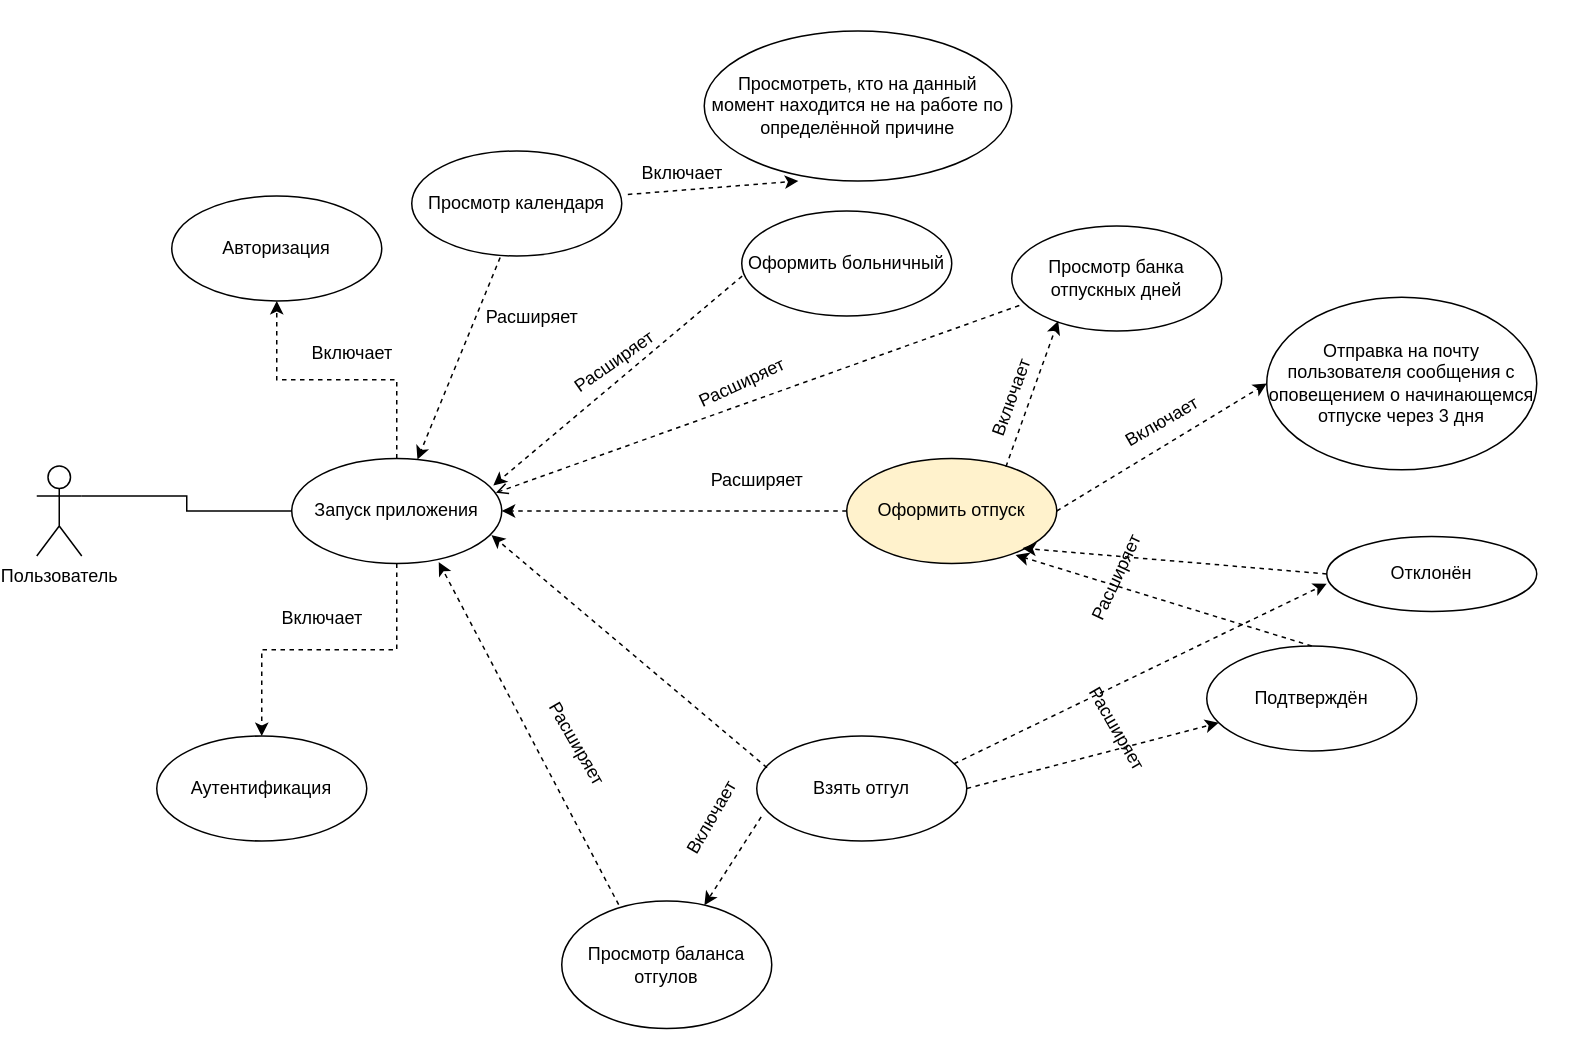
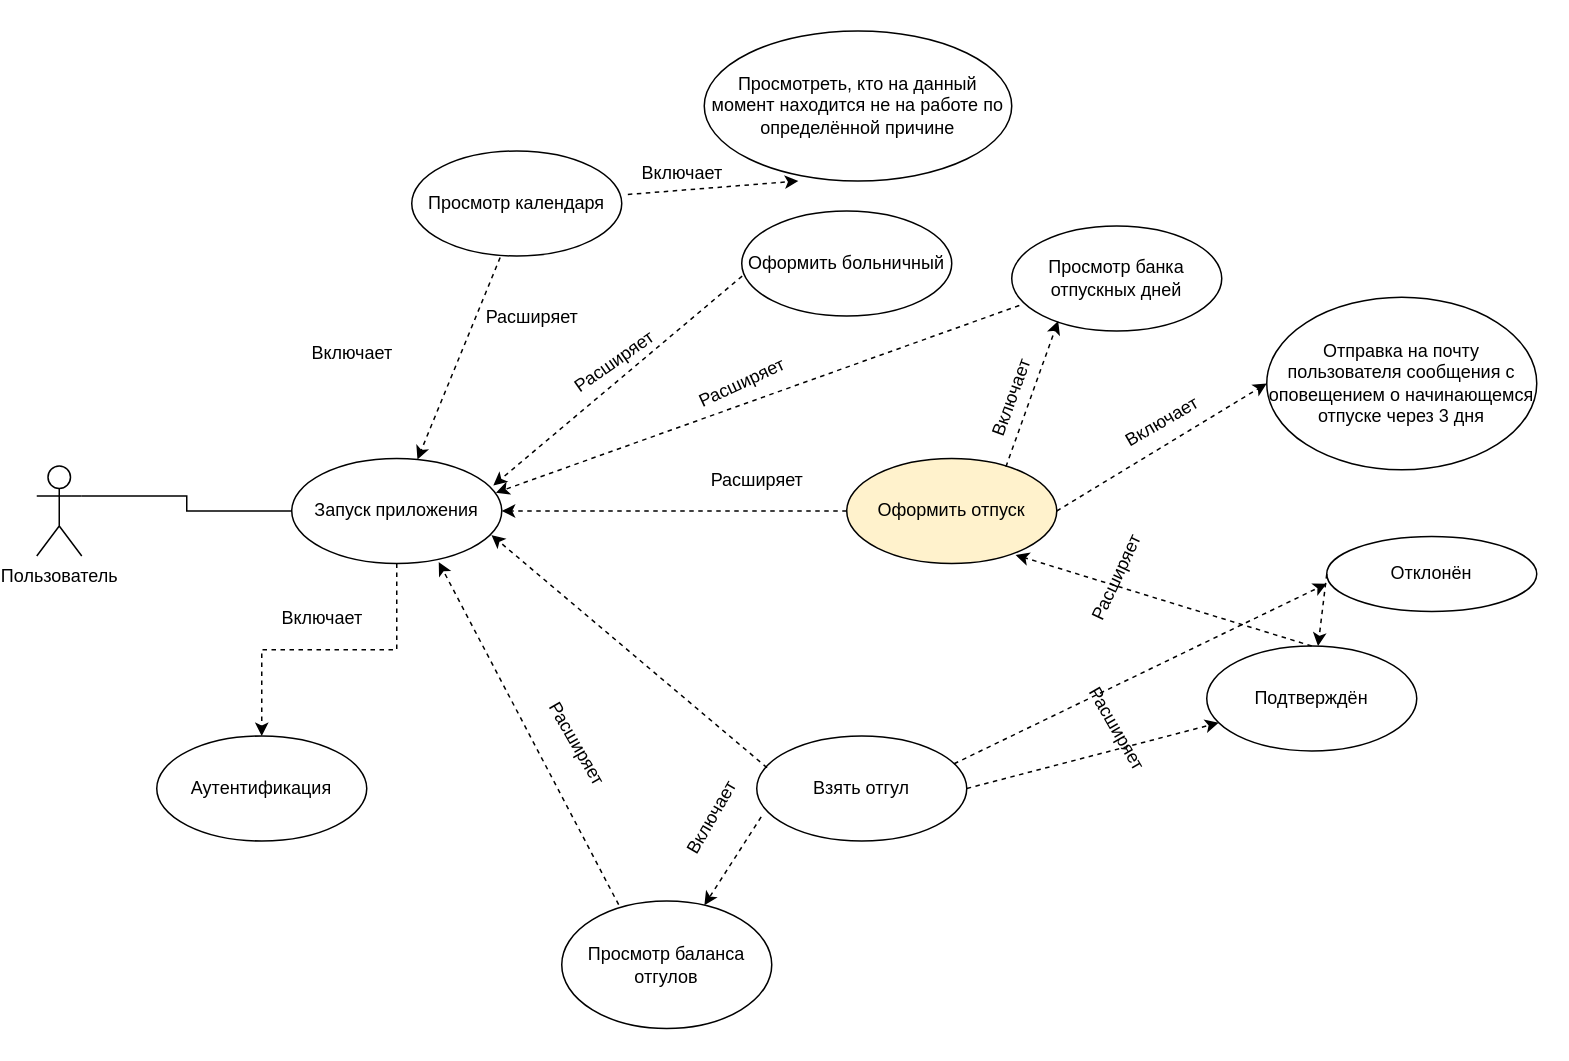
node "Авторизация": removed
edge "Запуск приложения" -> "Авторизация": removed
edge "Просмотр банка отпускных дней" -> "Запуск приложения": arrowhead open -> classic
edge "Отклонён" -> "Оформить отпуск": now "Отклонён" -> "Подтверждён"
